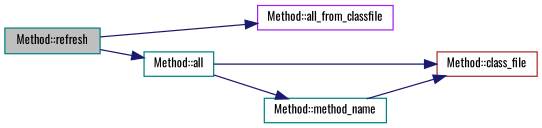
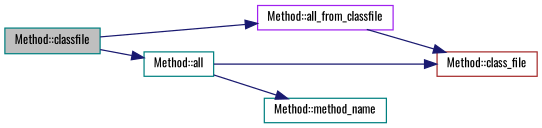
node "Method::refresh": label "Method::refresh" -> "Method::classfile"
edge "Method::method_name" -> "Method::class_file": now "Method::all_from_classfile" -> "Method::class_file"
